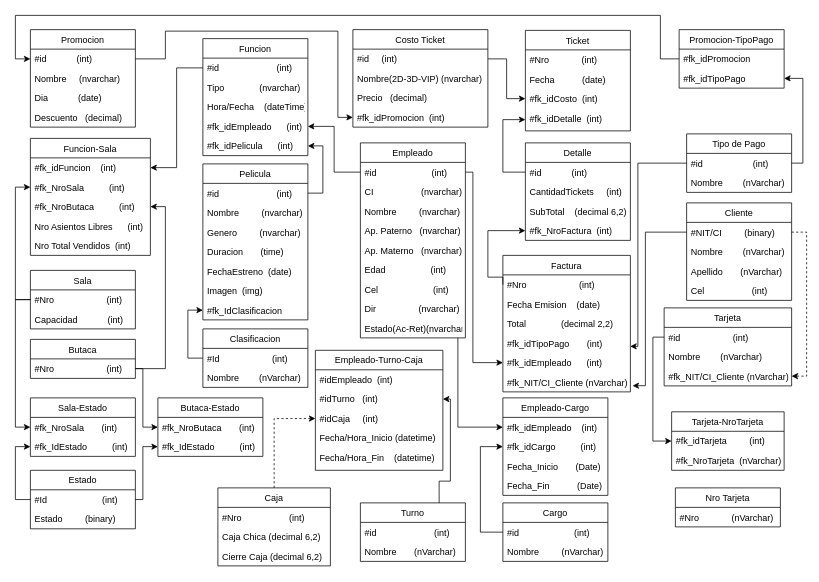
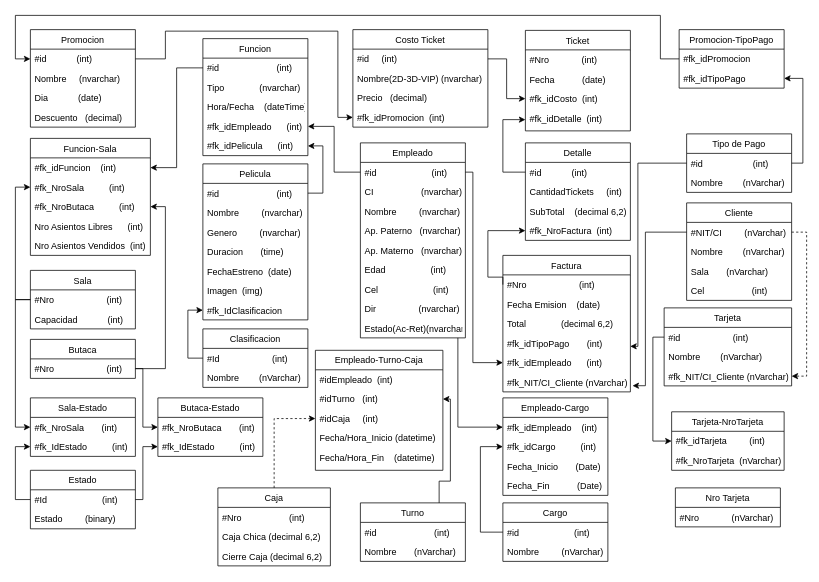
node "#NIT/CI (binary)": label "#NIT/CI (binary)" -> "#NIT/CI (nVarchar)"
node "Nro Total Vendidos (int)": label "Nro Total Vendidos (int)" -> "Nro Asientos Vendidos (int)"
node "Apellido (nVarchar)": label "Apellido (nVarchar)" -> "Sala (nVarchar)"
node "Total (decimal 2,2)": label "Total (decimal 2,2)" -> "Total (decimal 6,2)"
